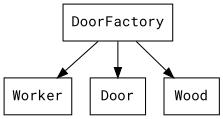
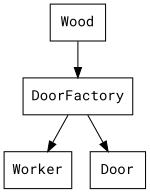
edge "DoorFactory" -> "Wood": reversed
